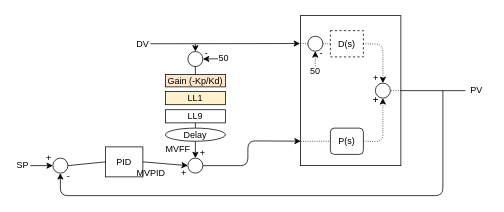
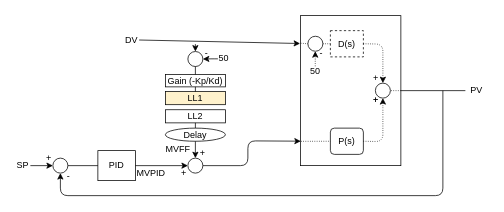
node "DV": moved (143, 44) -> (132, 40)
node "Gain (-Kp/Kd)": fillcolor #ffe6cc -> #ffffff
edge "Gain (-Kp/Kd)" -- "LL1": added
node "LL9": label "LL9" -> "LL2"
node "PID": moved (124, 162) -> (117, 165)
